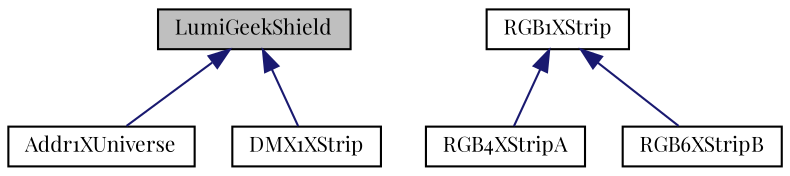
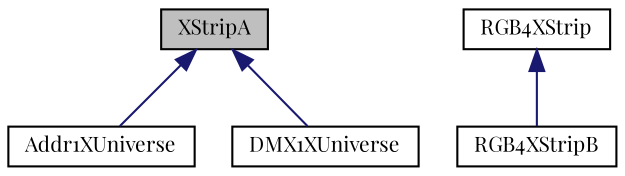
node "LumiGeekShield": label "LumiGeekShield" -> "XStripA"
node "RGB1XStrip": label "RGB1XStrip" -> "RGB4XStrip"
node "DMX1XStrip": label "DMX1XStrip" -> "DMX1XUniverse"
node "RGB4XStripA": removed
node "RGB6XStripB": label "RGB6XStripB" -> "RGB4XStripB"
